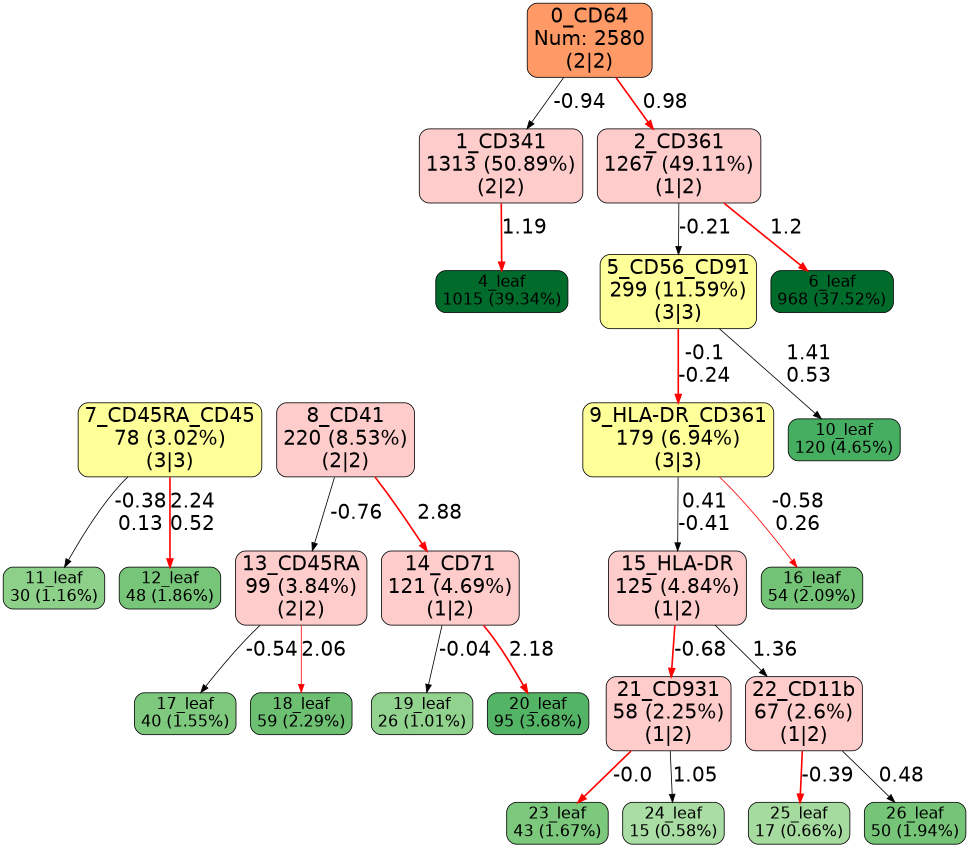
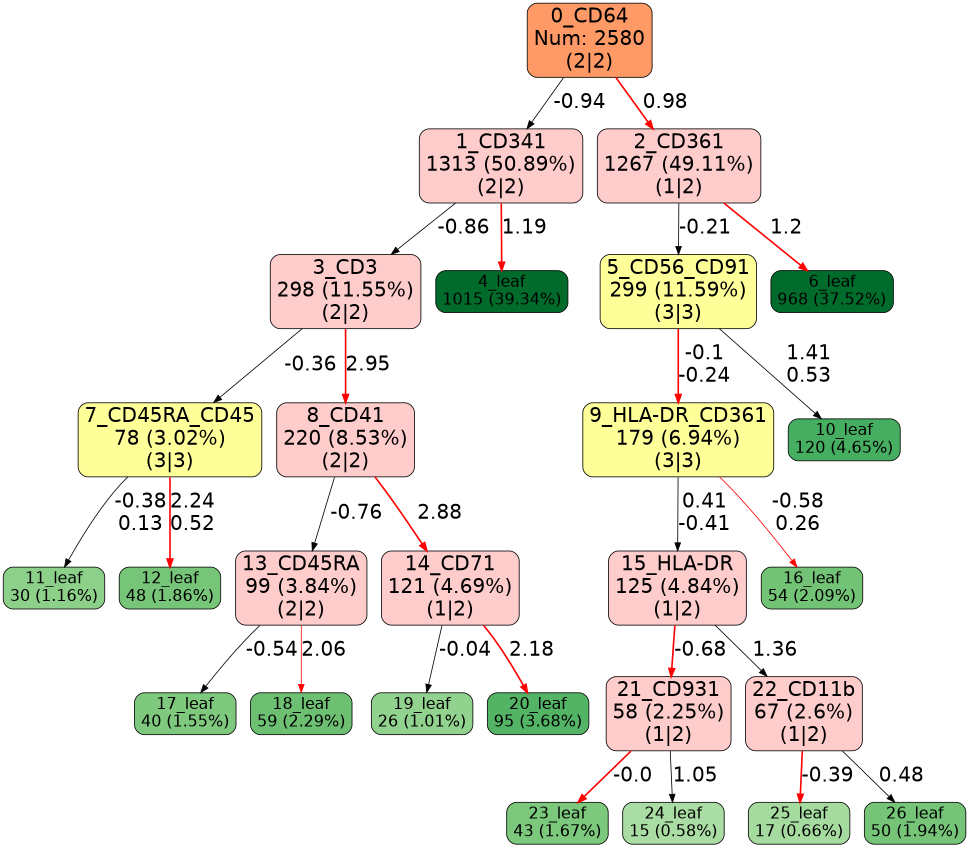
node "3_CD3 298 (11.55%) (2|2)": added
